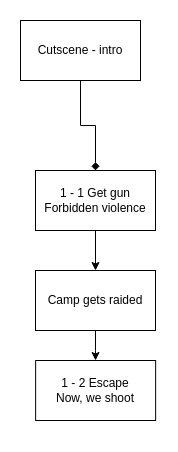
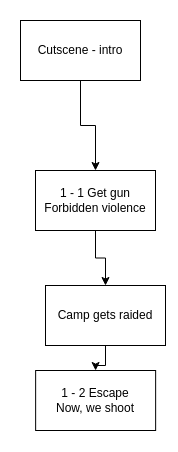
edge "Cutscene - intro" -> "1 - 1 Get gun Forbidden violence": arrowhead diamond -> classic
node "Camp gets raided": moved (96, 301) -> (106, 316)
node "1 - 2 Escape Now, we shoot": moved (96, 391) -> (96, 401)
